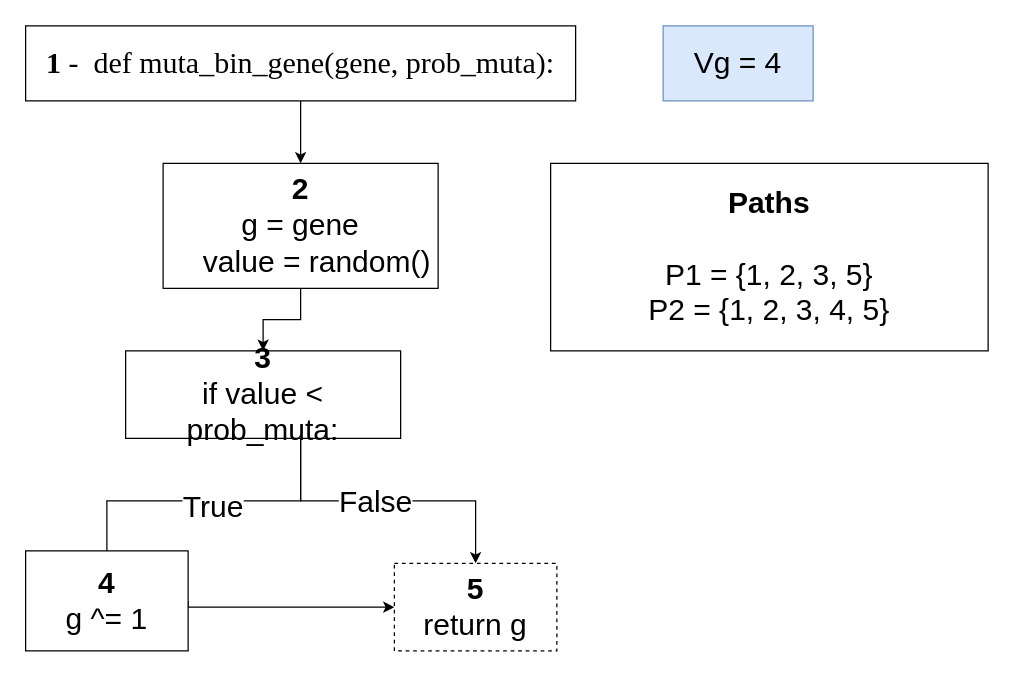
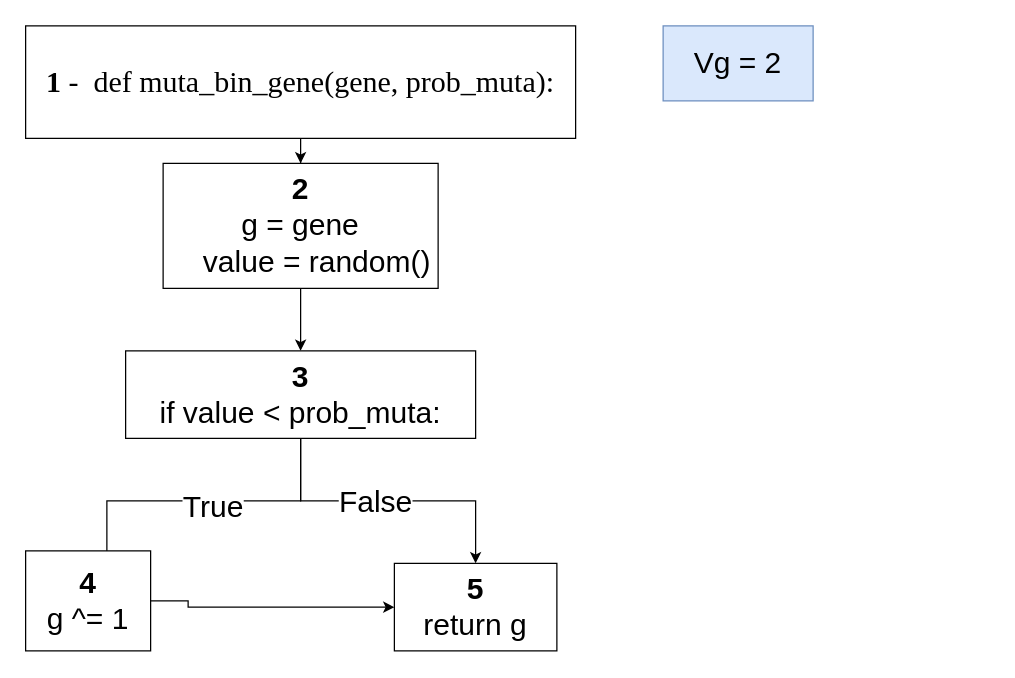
node "1 - def muta_bin_gene(gene, prob_muta):": size 550x75 -> 550x113
node "Vg = 4": label "Vg = 4" -> "Vg = 2"
node "Paths P1 = {1, 2, 3, 5} P2 = {1, 2, 3, 4, 5}": removed
node "3 if value < prob_muta:": size 275x88 -> 350x88
node "4 g ^= 1": size 163x100 -> 125x100
node "5 return g": style dashed -> solid
